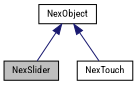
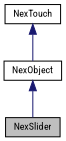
edge "NexTouch" -> "NexObject": reversed
